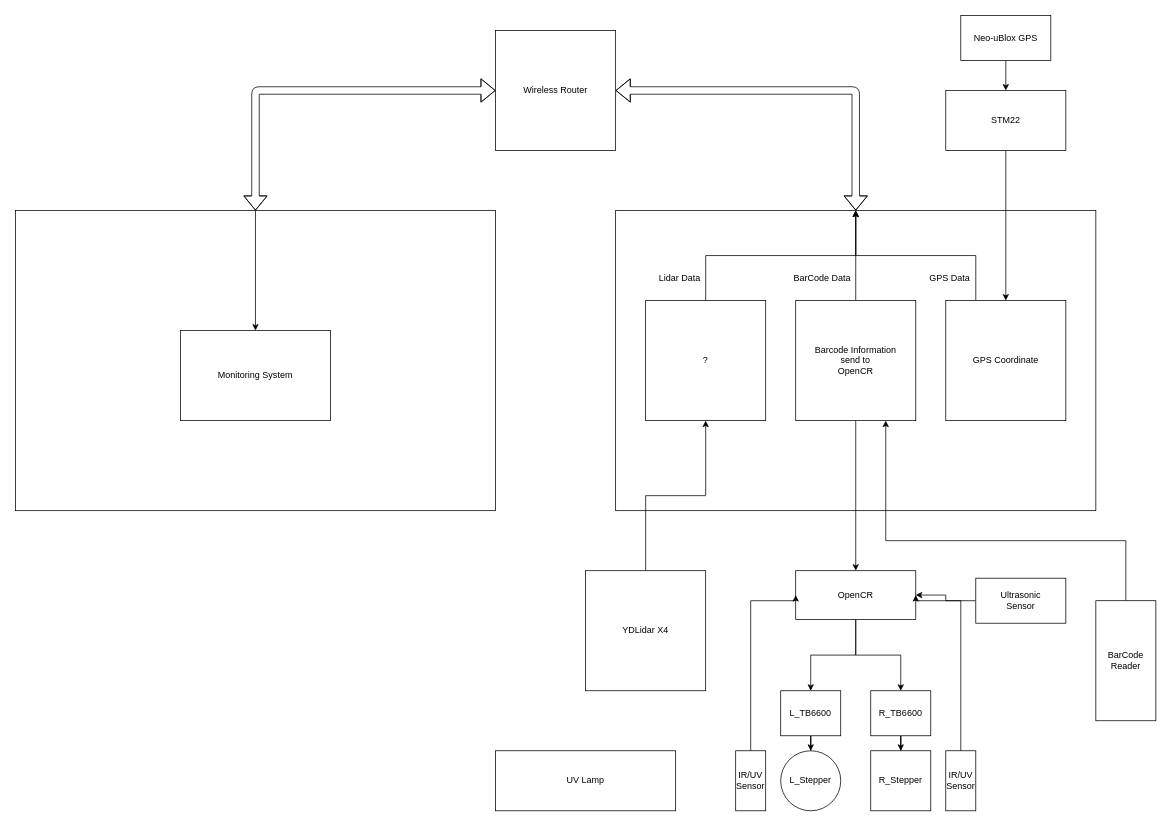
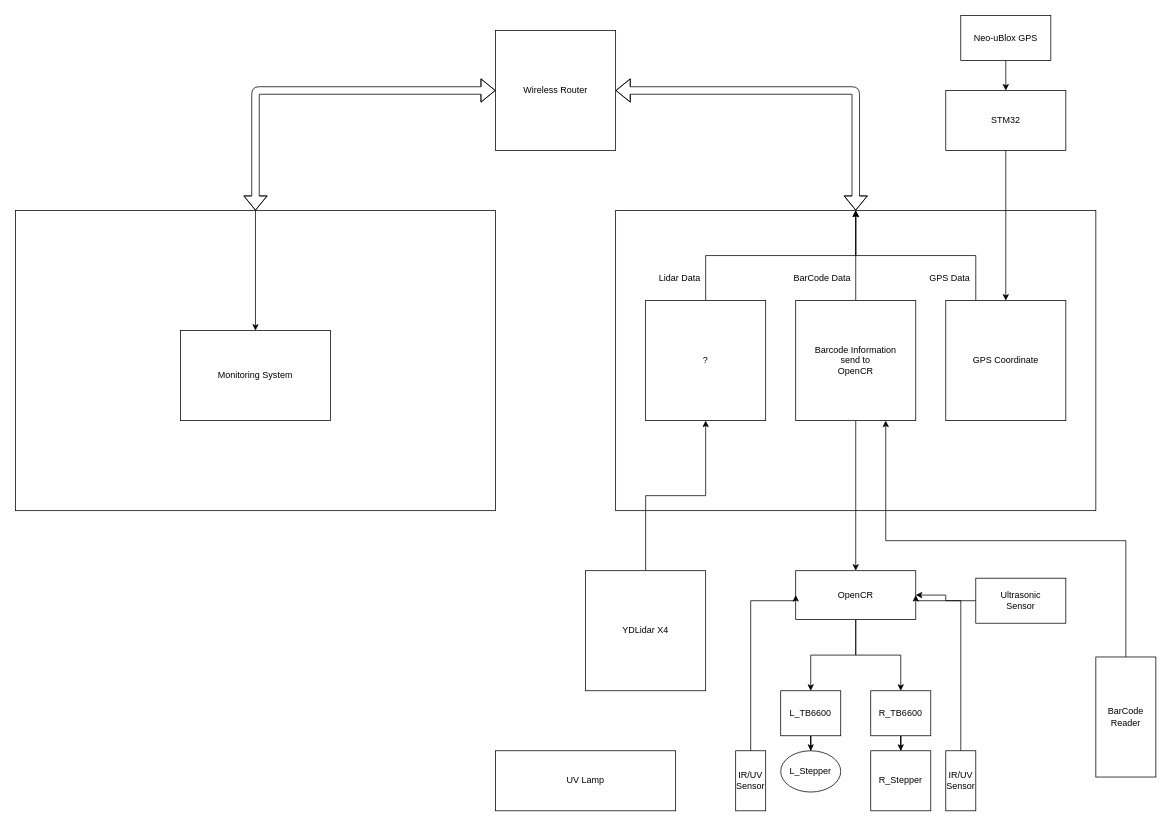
node "STM22": label "STM22" -> "STM32"
node "BarCode Reader": moved (1125, 660) -> (1125, 717)
node "L_Stepper": size 60x60 -> 60x41
